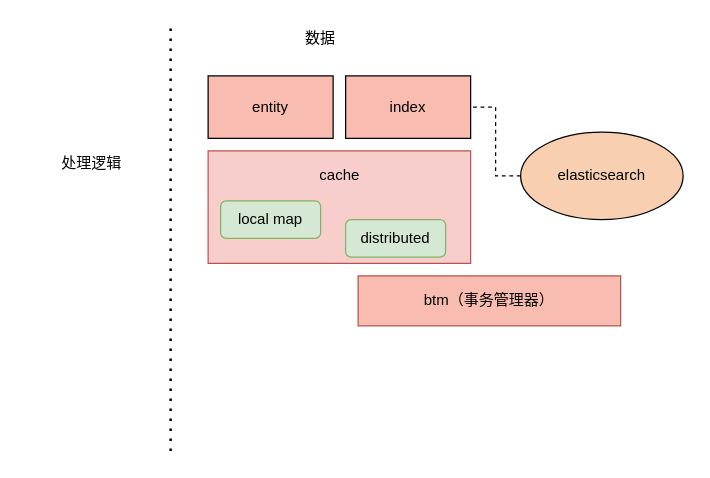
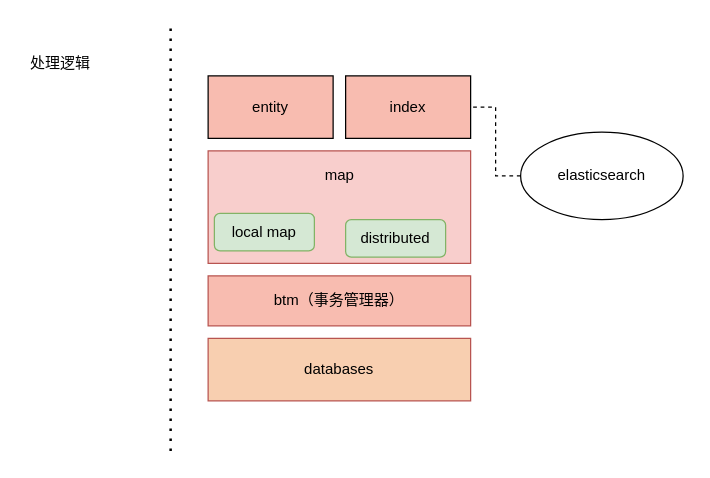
node "数据": removed
node "处理逻辑": moved (92, 163) -> (61, 63)
node "cache": label "cache" -> "map"
node "elasticsearch": fillcolor #f8cfb0 -> #ffffff
node "local map": moved (271, 219) -> (264, 232)
node "btm（事务管理器）": moved (489, 301) -> (339, 301)
node "databases": added
